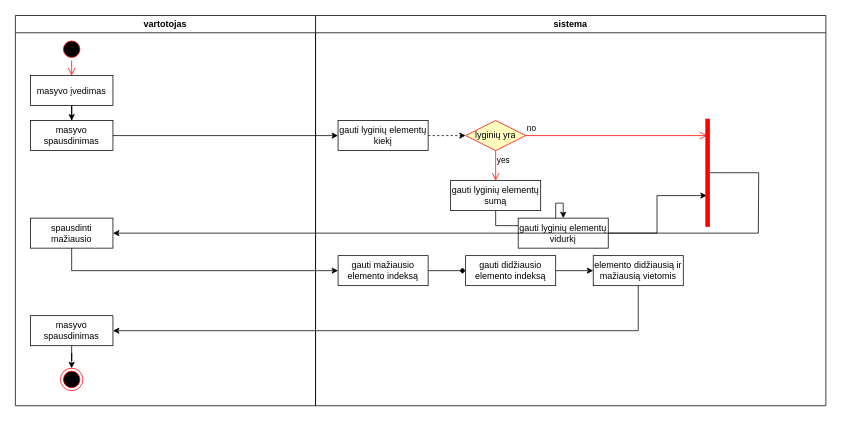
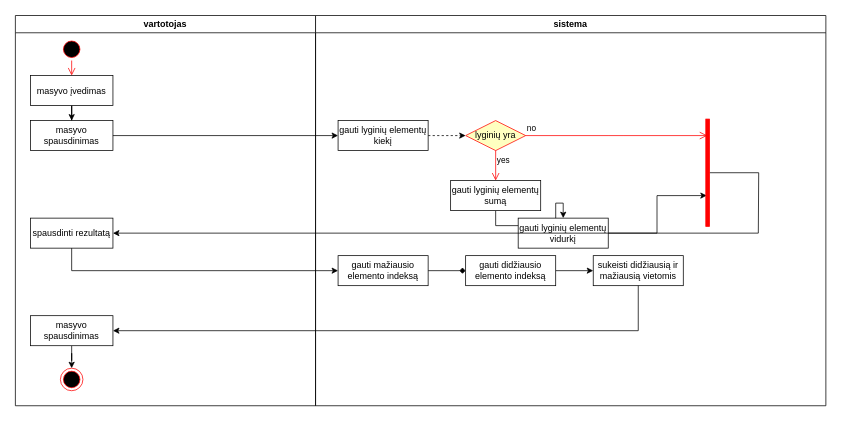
node "spausdinti mažiausio": label "spausdinti mažiausio" -> "spausdinti rezultatą"
node "elemento didžiausią ir mažiausią vietomis": label "elemento didžiausią ir mažiausią vietomis" -> "sukeisti didžiausią ir mažiausią vietomis"
